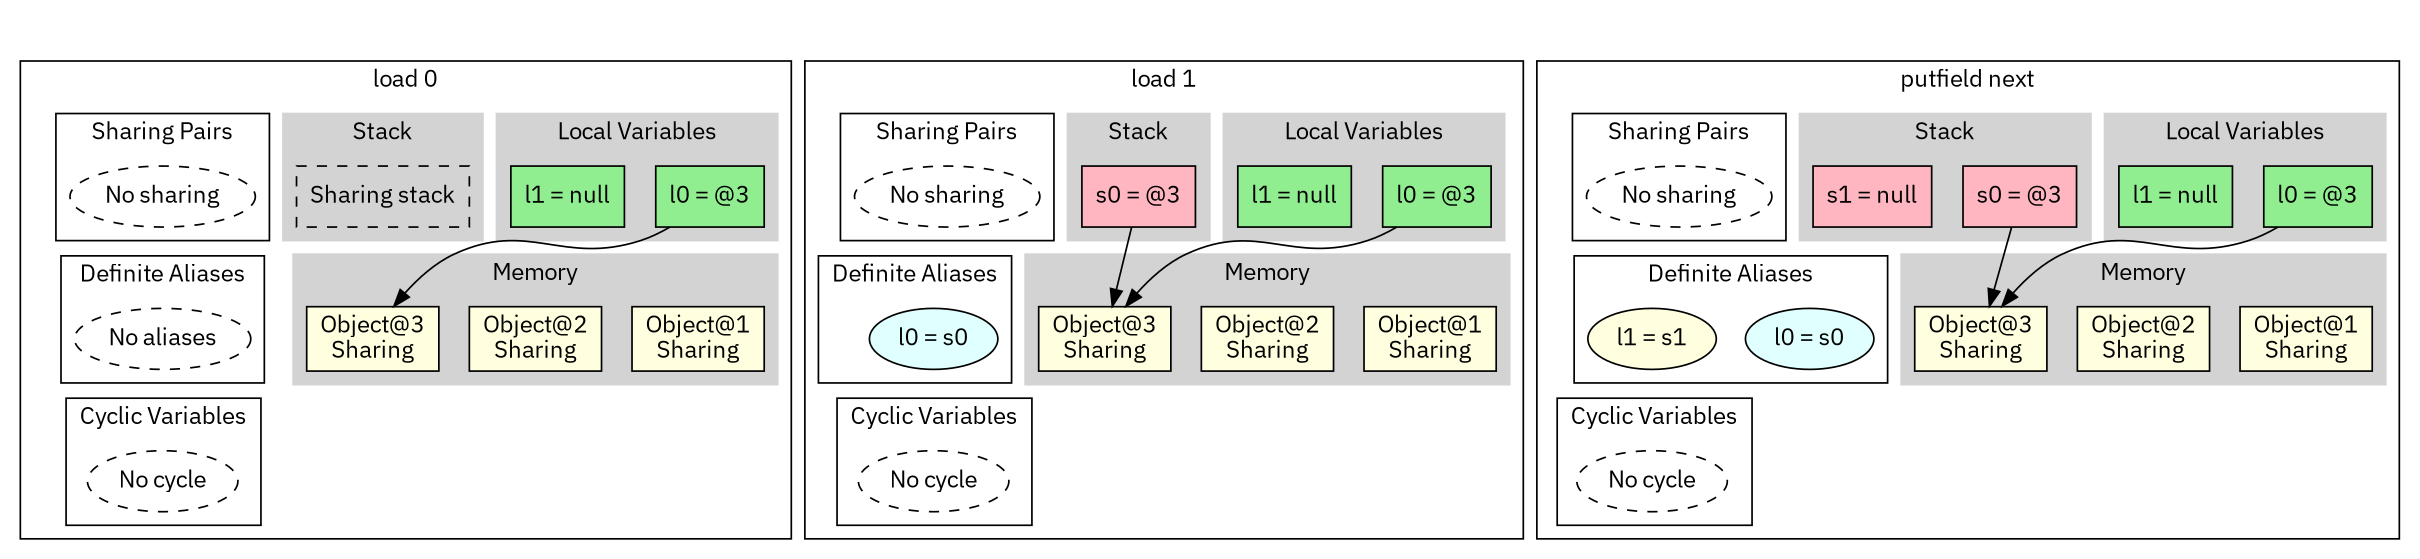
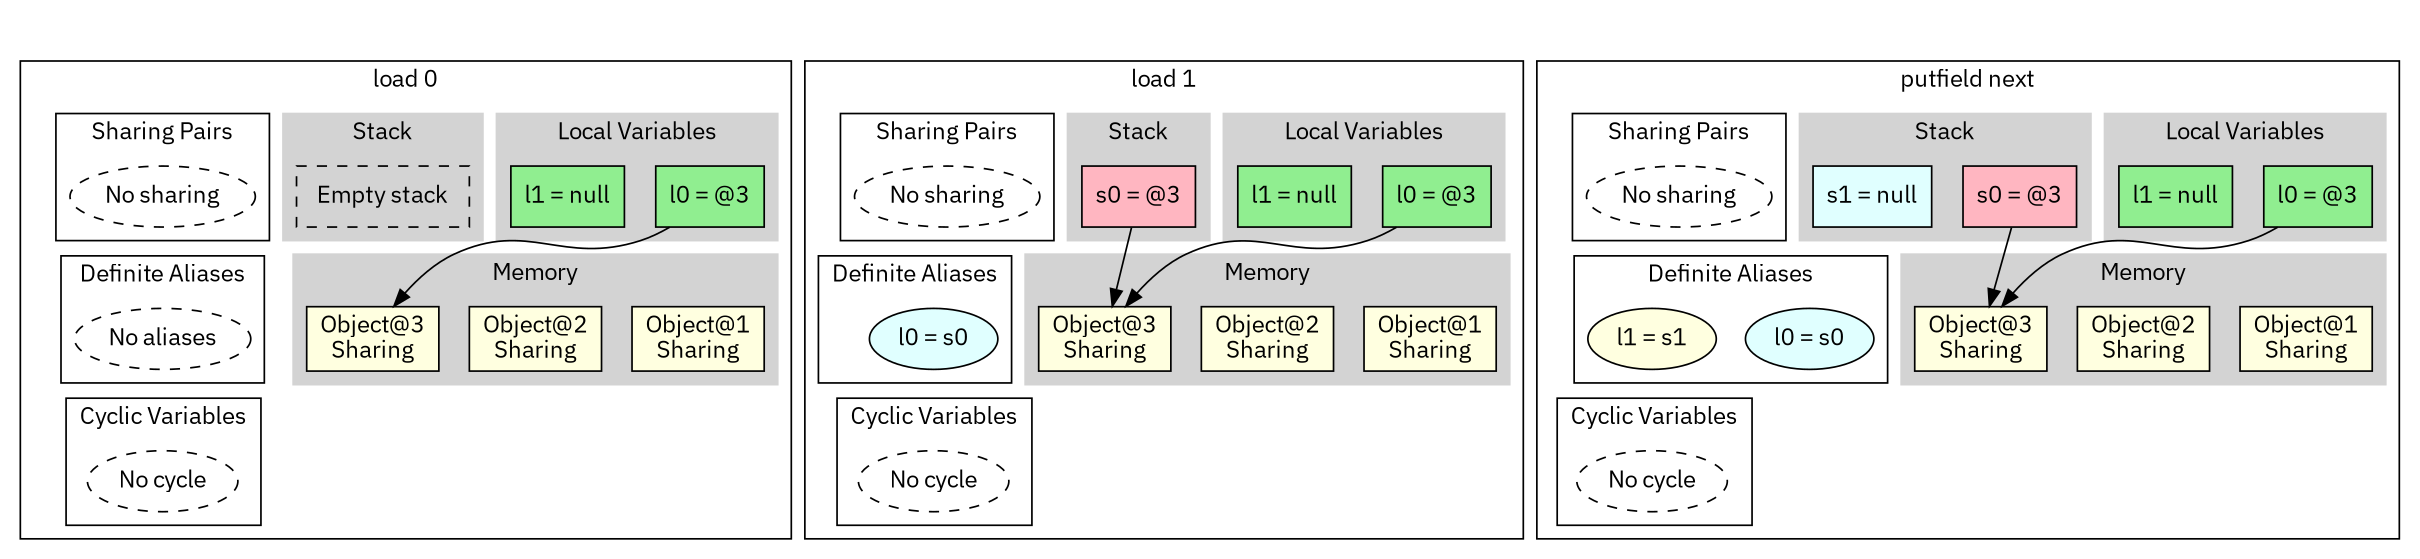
node "Sharing stack": label "Sharing stack" -> "Empty stack"
node "s1 = null": fillcolor lightpink -> lightcyan
